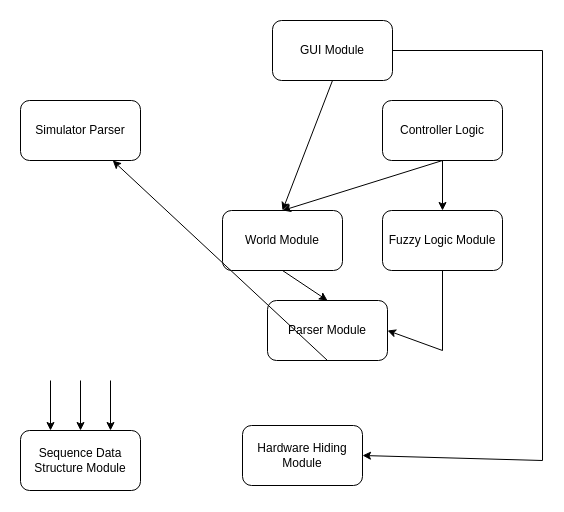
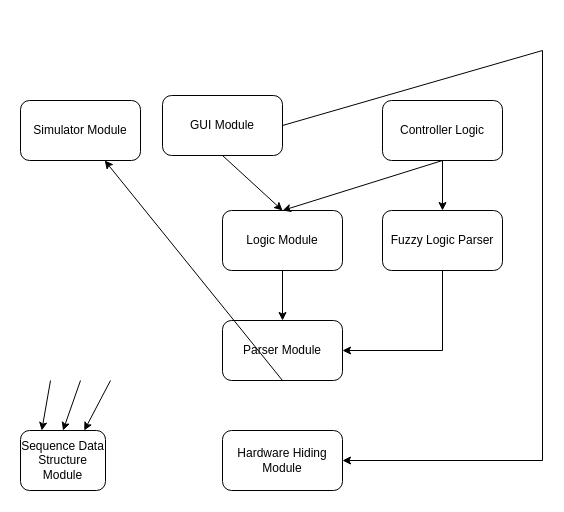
node "GUI Module": moved (333, 51) -> (223, 126)
node "Simulator Parser": label "Simulator Parser" -> "Simulator Module"
node "World Module": label "World Module" -> "Logic Module"
node "Fuzzy Logic Module": label "Fuzzy Logic Module" -> "Fuzzy Logic Parser"
node "Parser Module": moved (328, 331) -> (283, 351)
node "Hardware Hiding Module": moved (303, 456) -> (283, 461)
node "Sequence Data Structure Module": size 120x60 -> 85x60
